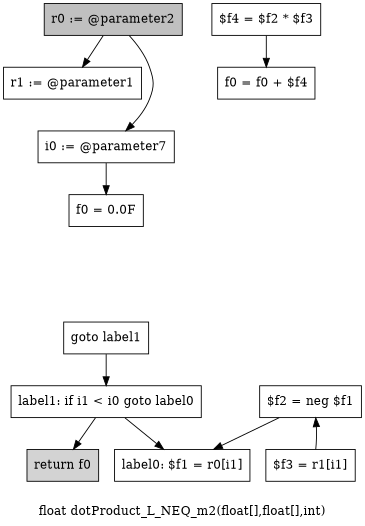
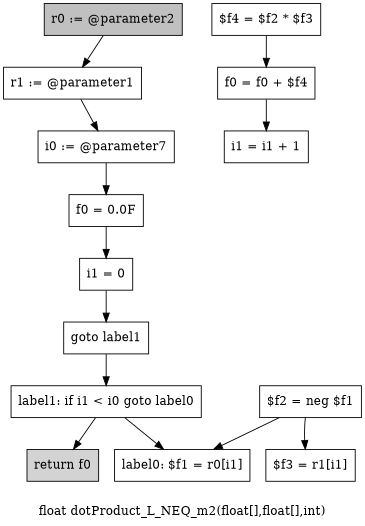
edge "r0 := @parameter2" -> "i0 := @parameter7": now "r1 := @parameter1" -> "i0 := @parameter7"
node "i1 = i1 + 1": added
node "i1 = 0": added
edge "$f3 = r1[i1]" -> "$f2 = neg $f1": reversed
